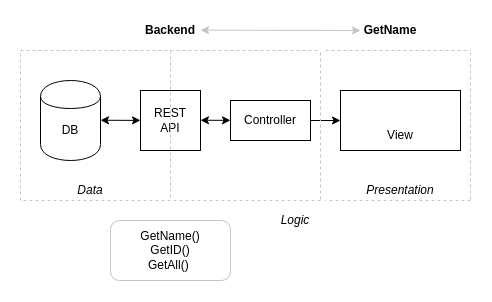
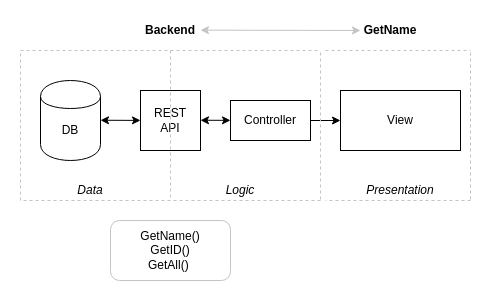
node "View": moved (401, 136) -> (401, 121)
node "Logic": moved (296, 221) -> (241, 191)
